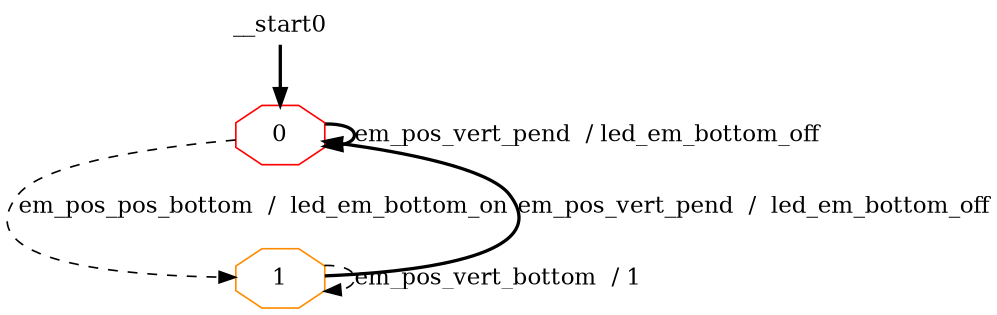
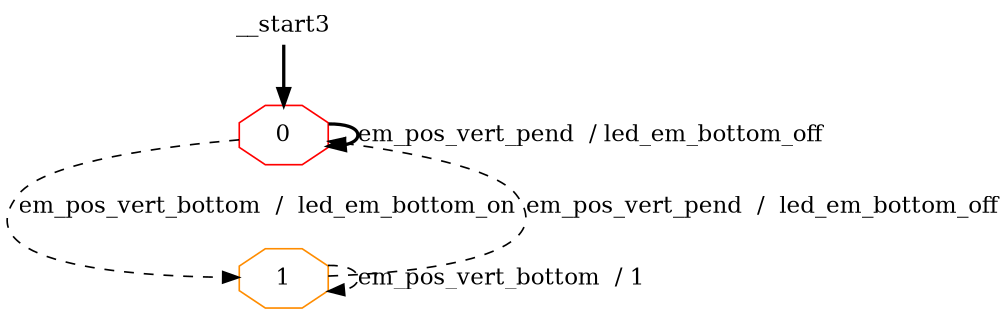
node "__start0": label "__start0" -> "__start3"
edge "0" -> "1": label "em_pos_pos_bottom  /  led_em_bottom_on" -> "em_pos_vert_bottom  /  led_em_bottom_on"
edge "1" -> "0": style bold -> dashed
